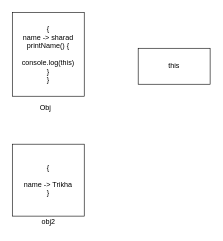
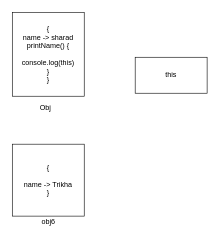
node "this": moved (174, 66) -> (171, 75)
node "obj2": label "obj2" -> "obj6"
